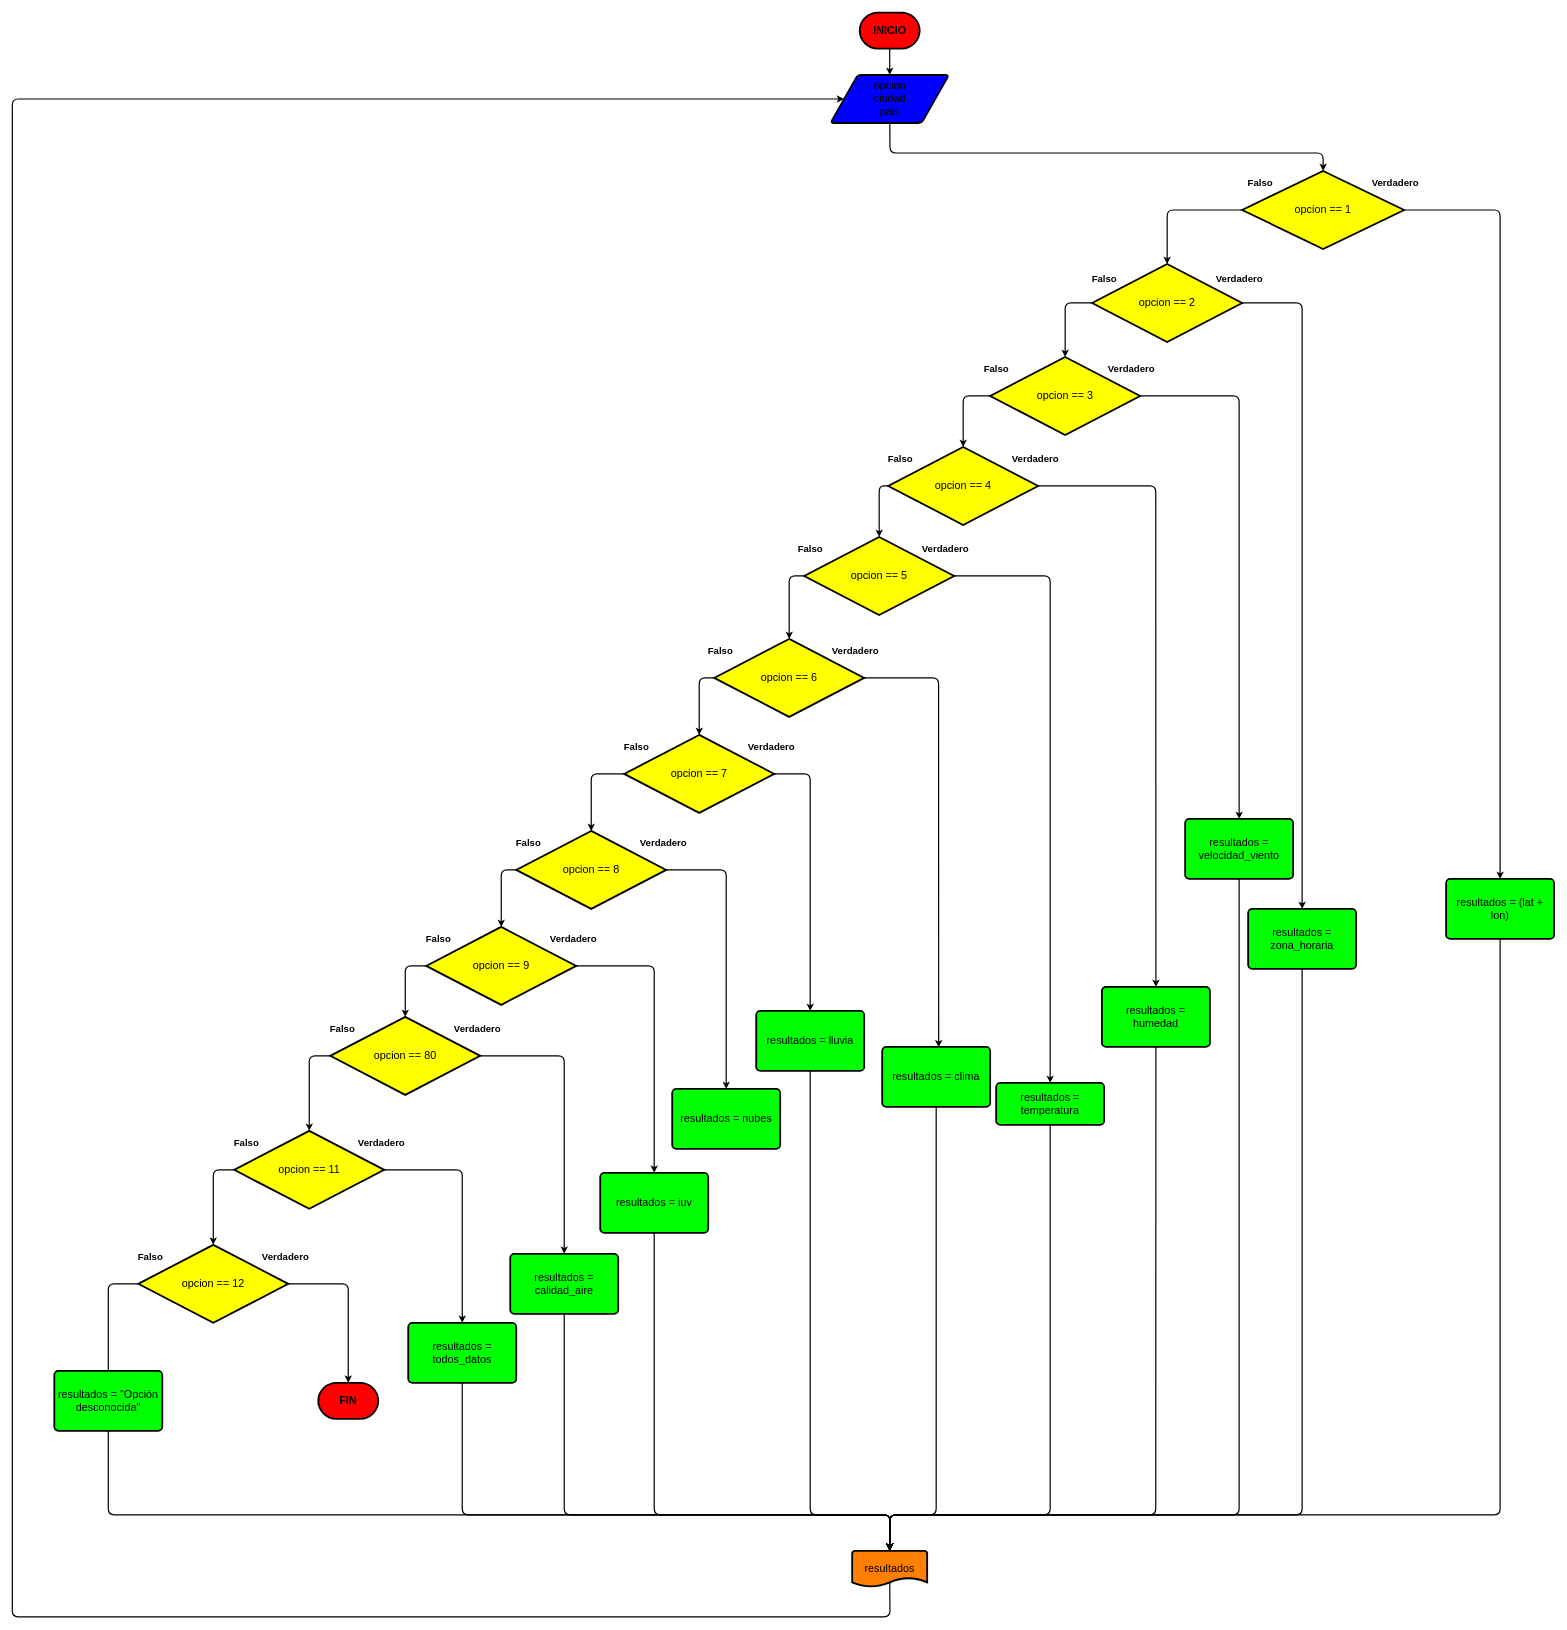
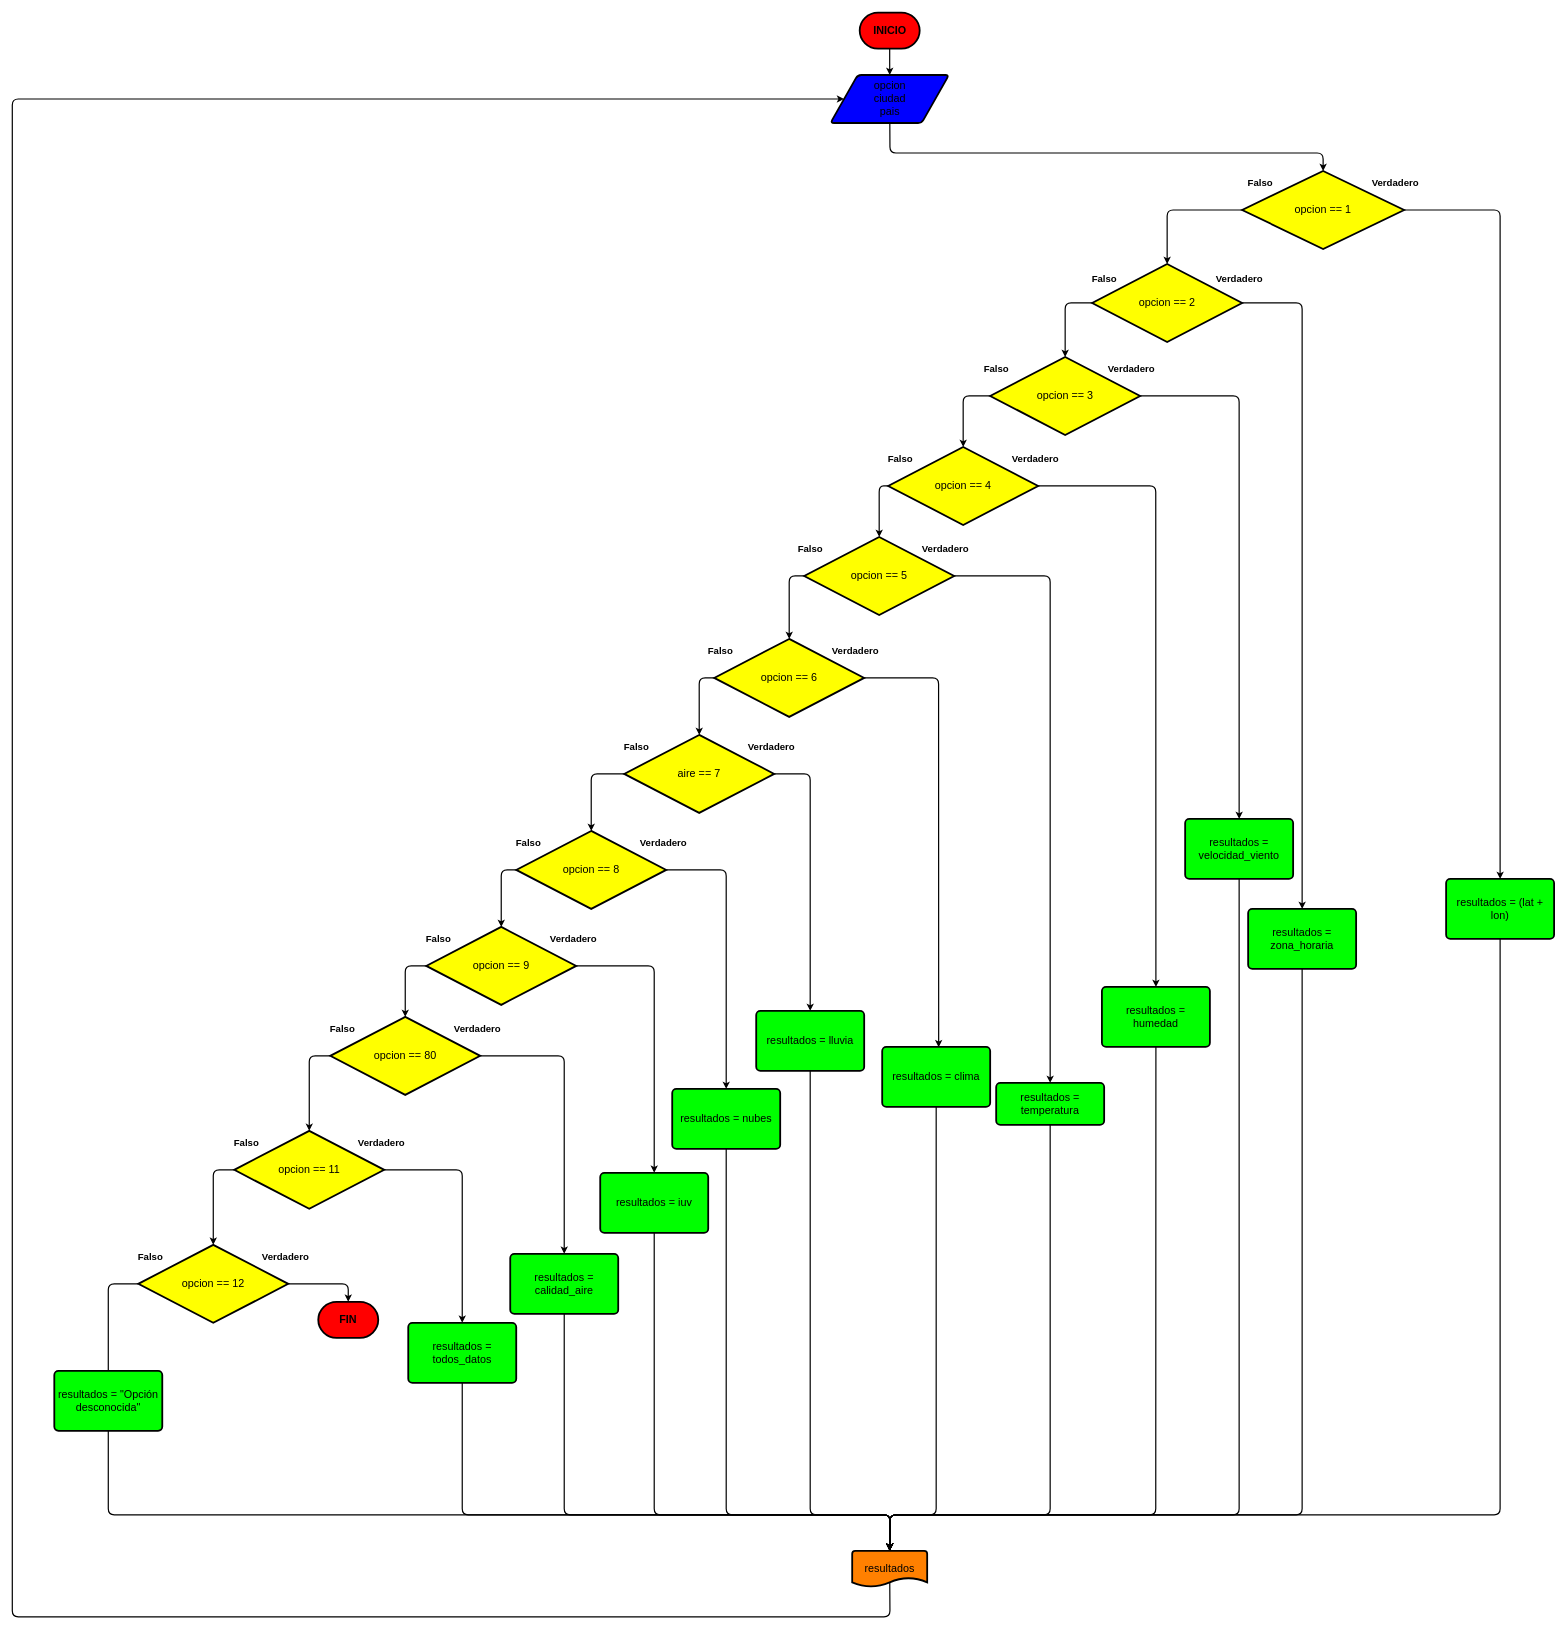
node "opcion == 7": label "opcion == 7" -> "aire == 7"
edge "resultados = nubes" -> "resultados": added
node "FIN": moved (348, 1401) -> (348, 1320)
